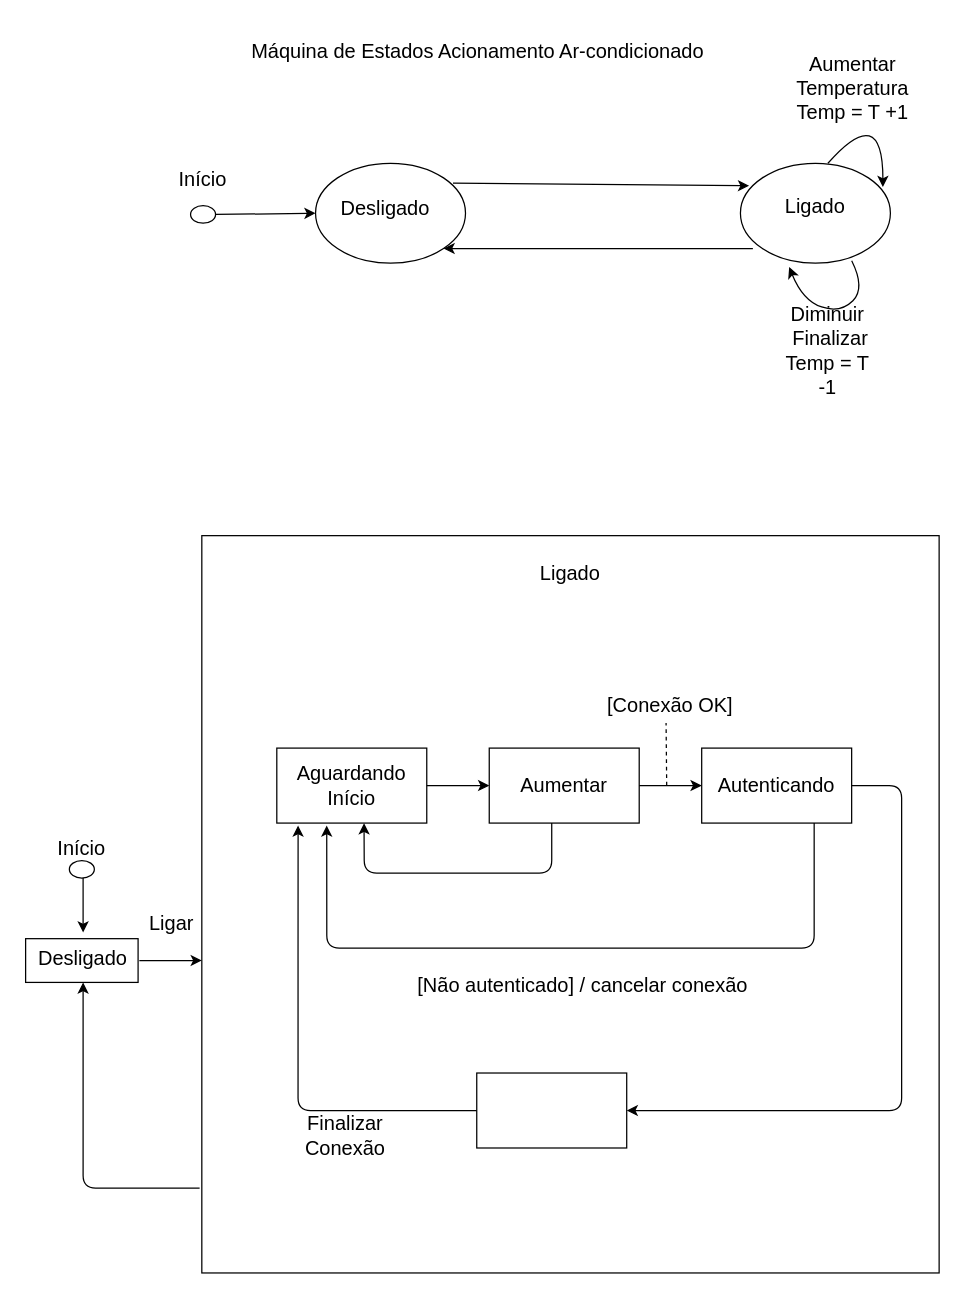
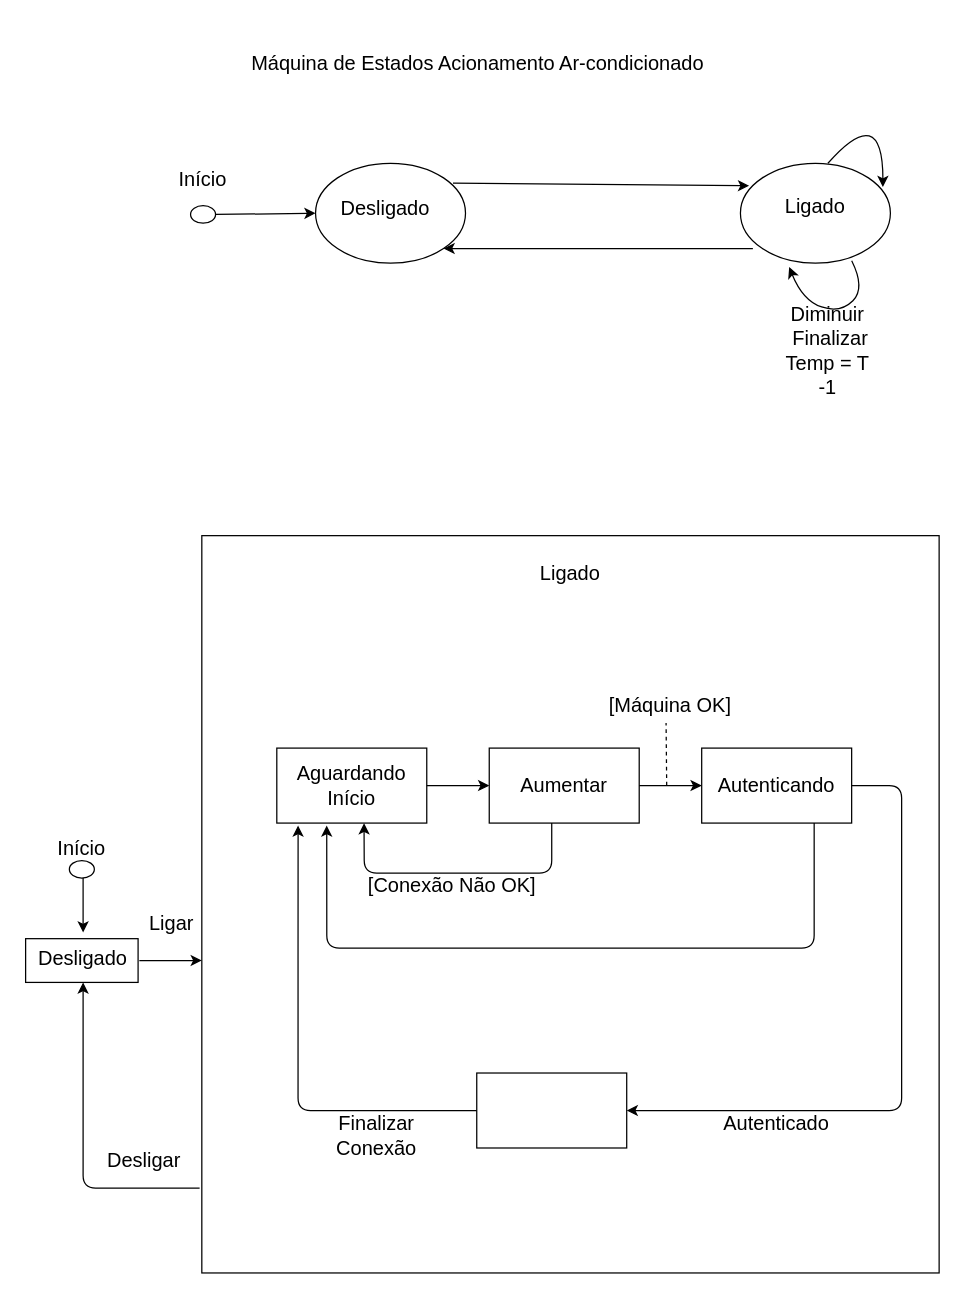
node "Máquina de Estados Acionamento Ar-condicionado": moved (478, 51) -> (478, 63)
node "Aumentar Temperatura Temp = T +1": removed
node "[Conexão OK]": label "[Conexão OK]" -> "[Máquina OK]"
node "[Conexão Não OK]": added
node "[Não autenticado] / cancelar conexão": removed
node "Autenticado": added
node "Finalizar Conexão": moved (346, 1136) -> (377, 1136)
node "Desligar": added
